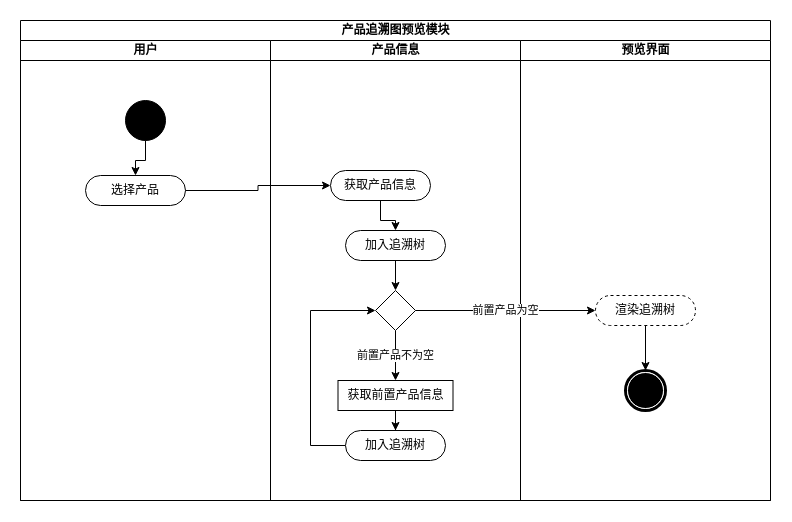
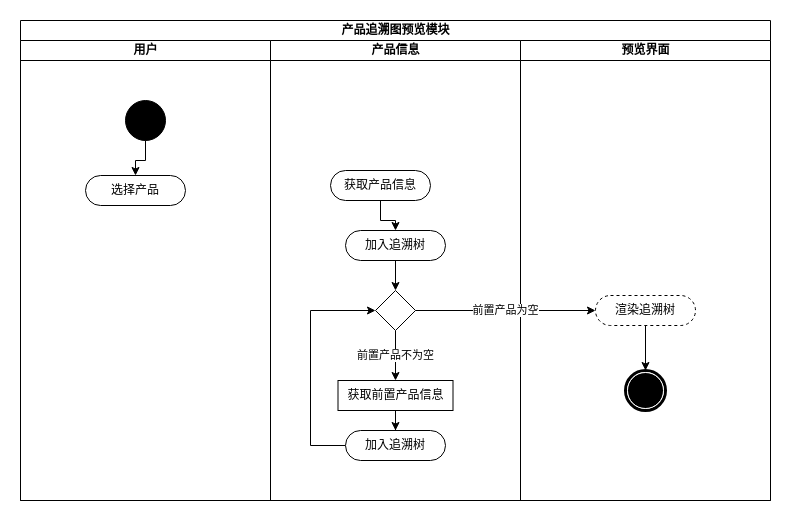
edge "选择产品" -> "获取产品信息": removed
